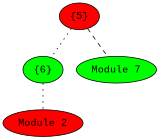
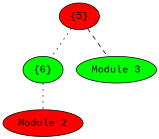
node "Module 7": label "Module 7" -> "Module 3"
